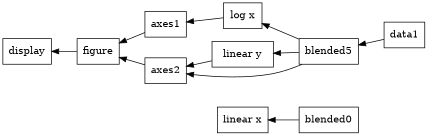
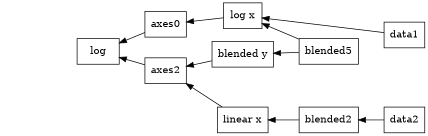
node "axes1": label "axes1" -> "axes0"
edge "data1" -> "blended5": now "data1" -> "log x"
node "display": removed
node "figure": label "figure" -> "log"
node "linear y": label "linear y" -> "blended y"
edge "blended5" -> "axes2": now "linear x" -> "axes2"
node "blended0": label "blended0" -> "blended2"
node "data2": added
